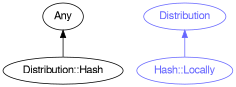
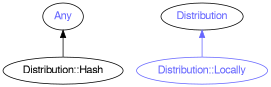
node "Any": fontcolor #000000 -> #6666ff
node "Distribution": color #6666ff -> #000000
node "Hash::Locally": label "Hash::Locally" -> "Distribution::Locally"
